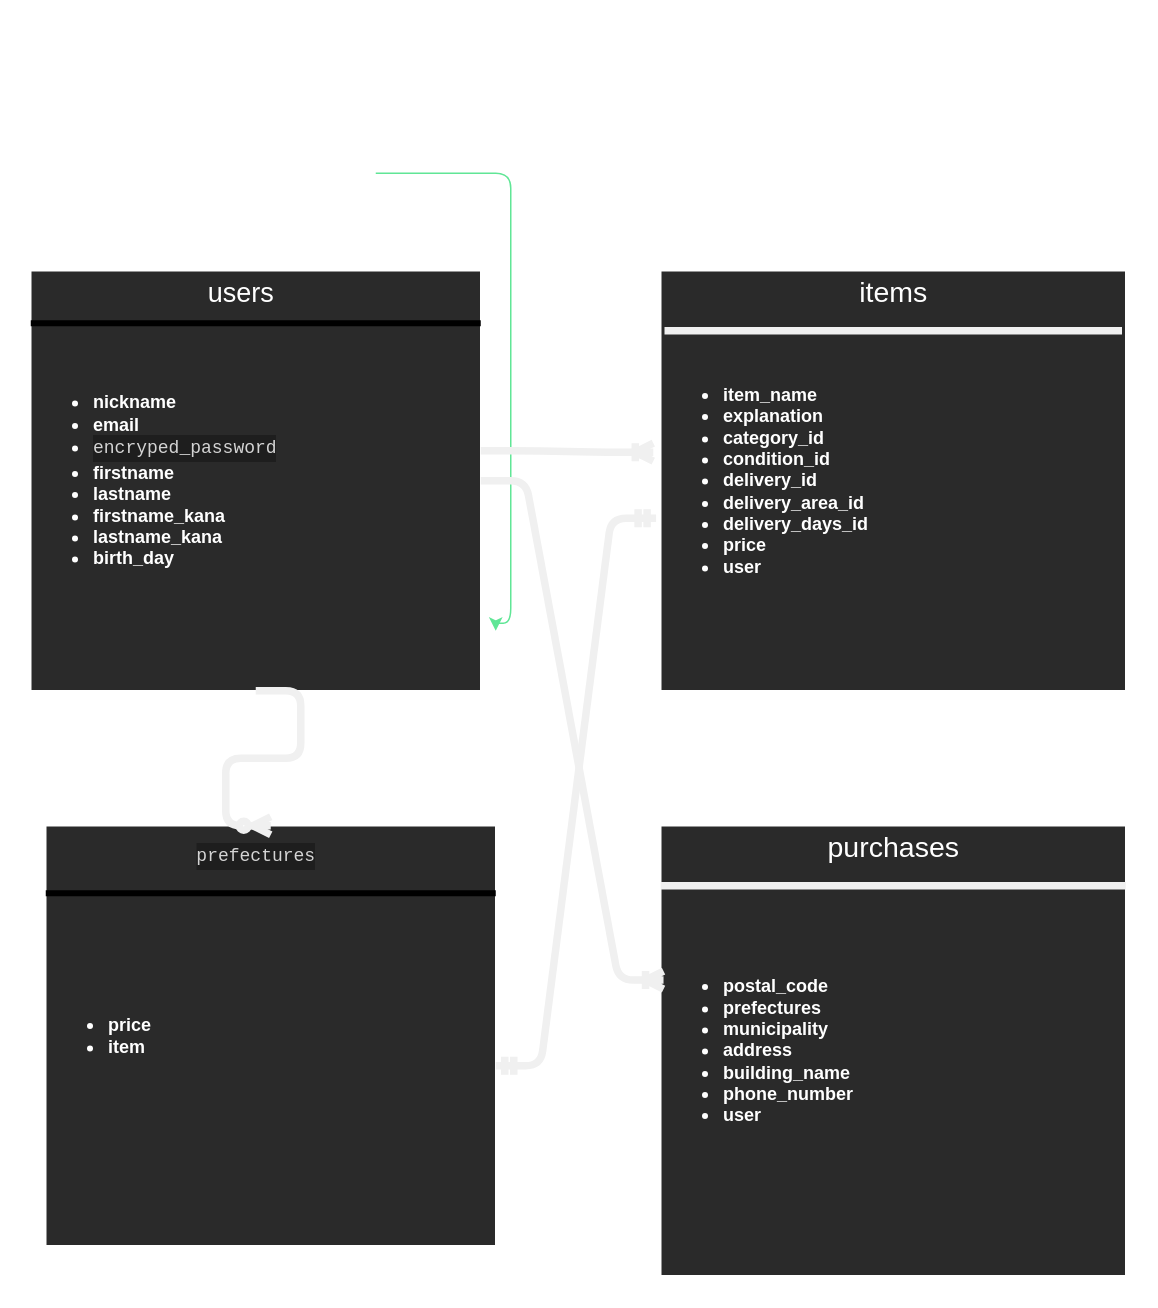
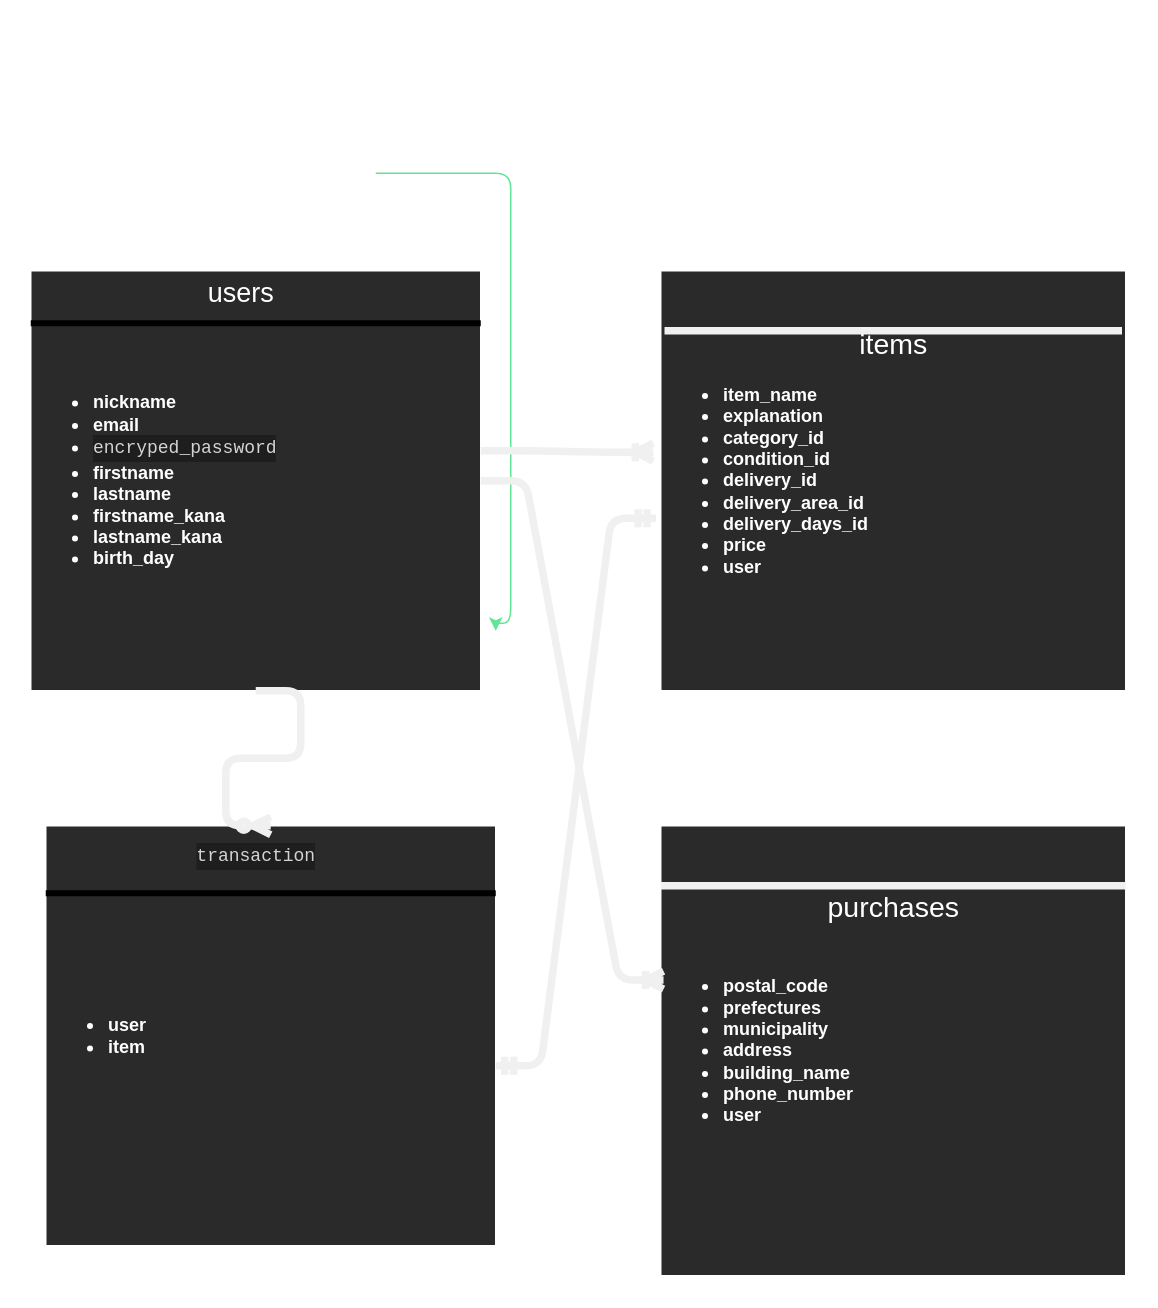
node "items": moved (893, 293) -> (893, 346)
node "purchases": moved (893, 848) -> (893, 908)
node "prefectures": label "prefectures" -> "transaction"
node "price item": label "price item" -> "user item"
